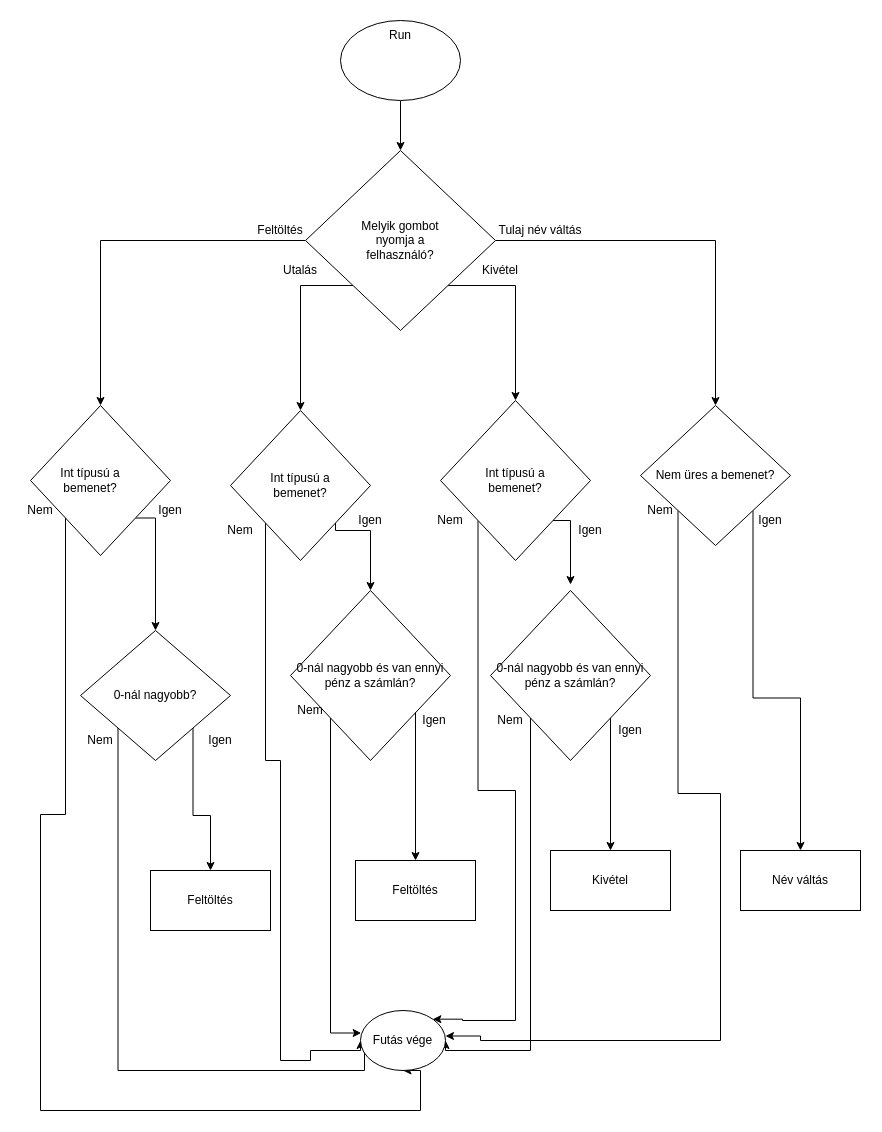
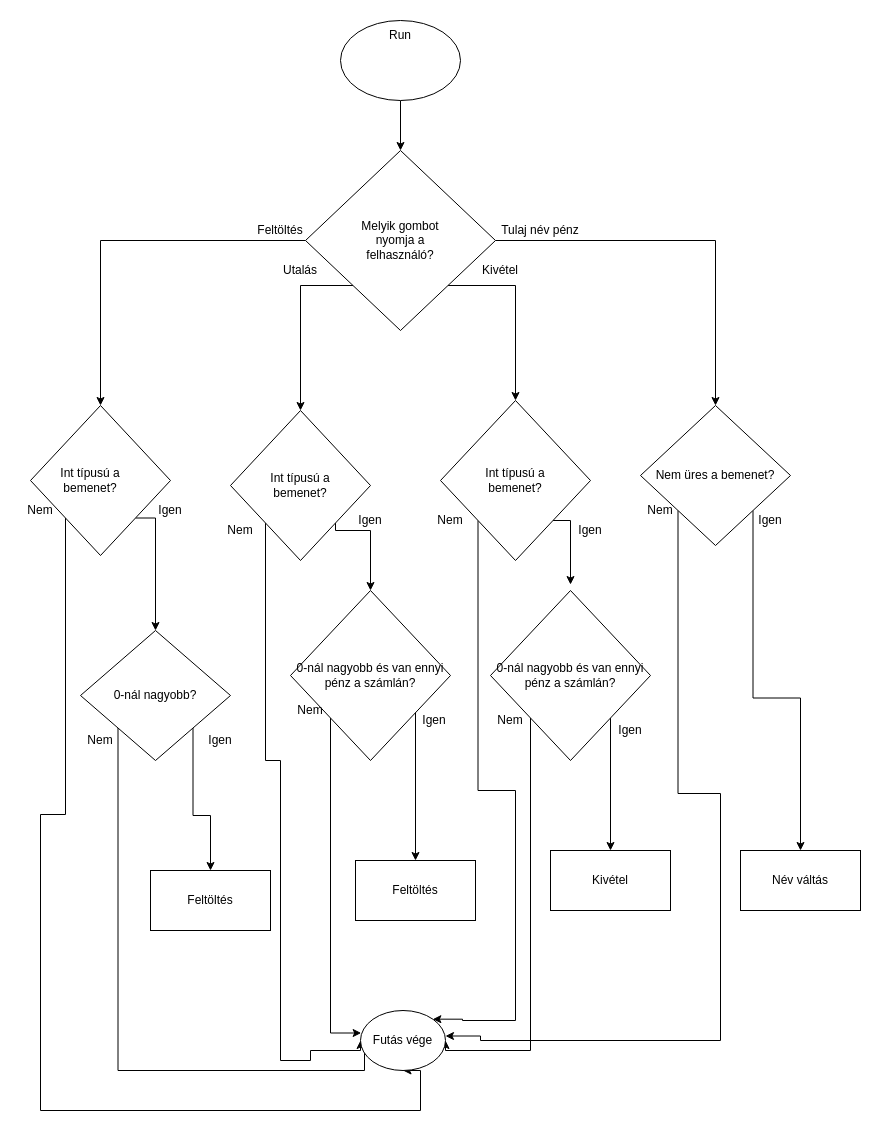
node "Tulaj név váltás": label "Tulaj név váltás" -> "Tulaj név pénz"
